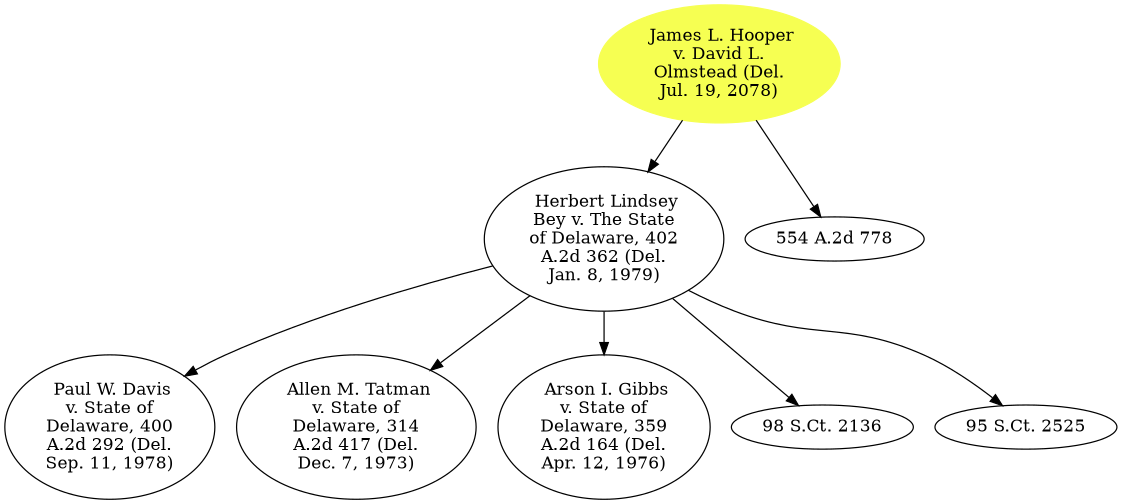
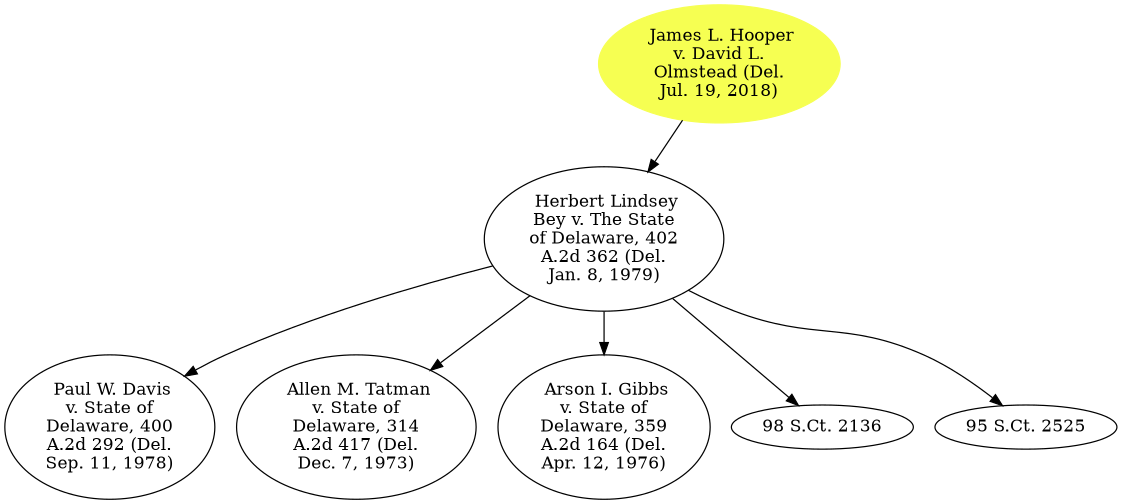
node "James L. Hooper v. David L. Olmstead (Del. Jul. 19, 2078)": label "James L. Hooper v. David L. Olmstead (Del. Jul. 19, 2078)" -> "James L. Hooper v. David L. Olmstead (Del. Jul. 19, 2018)"
node "554 A.2d 778": removed
